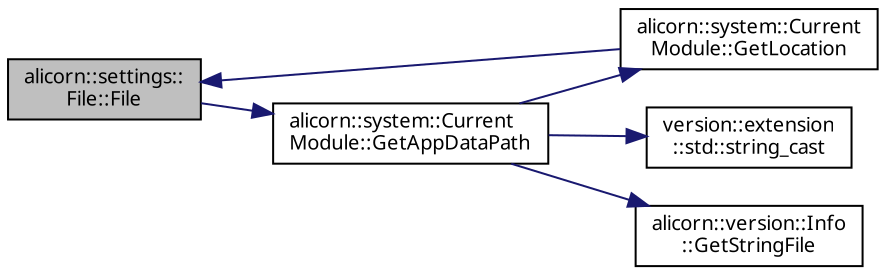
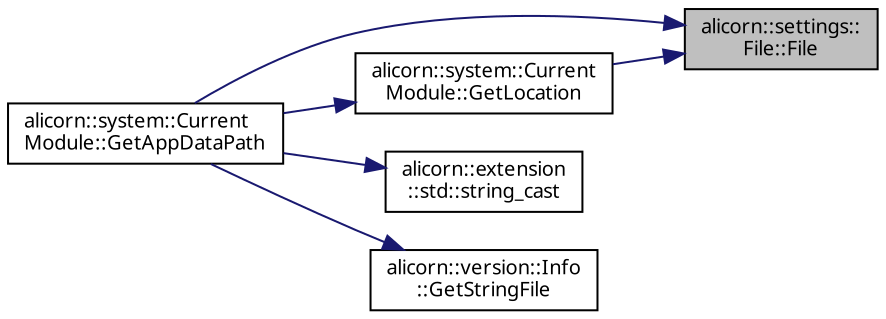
edge "alicorn::settings:: File::File" -> "alicorn::system::Current Module::GetAppDataPath": reversed
node "version::extension ::std::string_cast": label "version::extension ::std::string_cast" -> "alicorn::extension ::std::string_cast"
